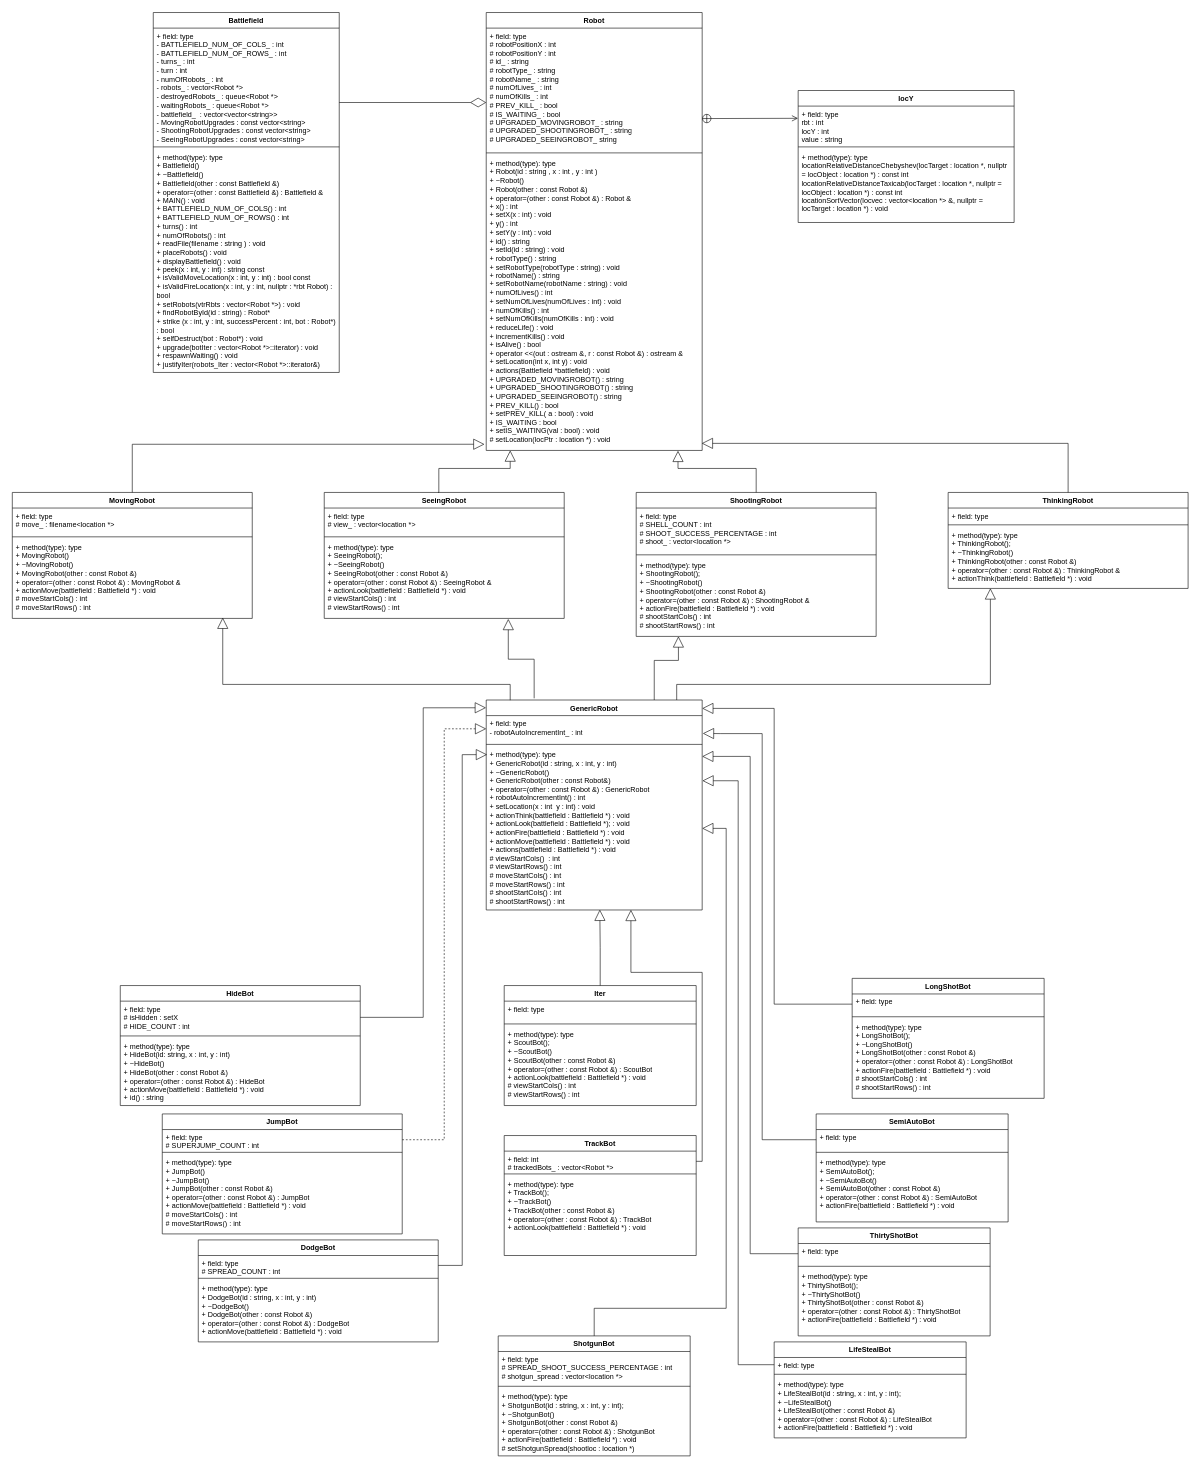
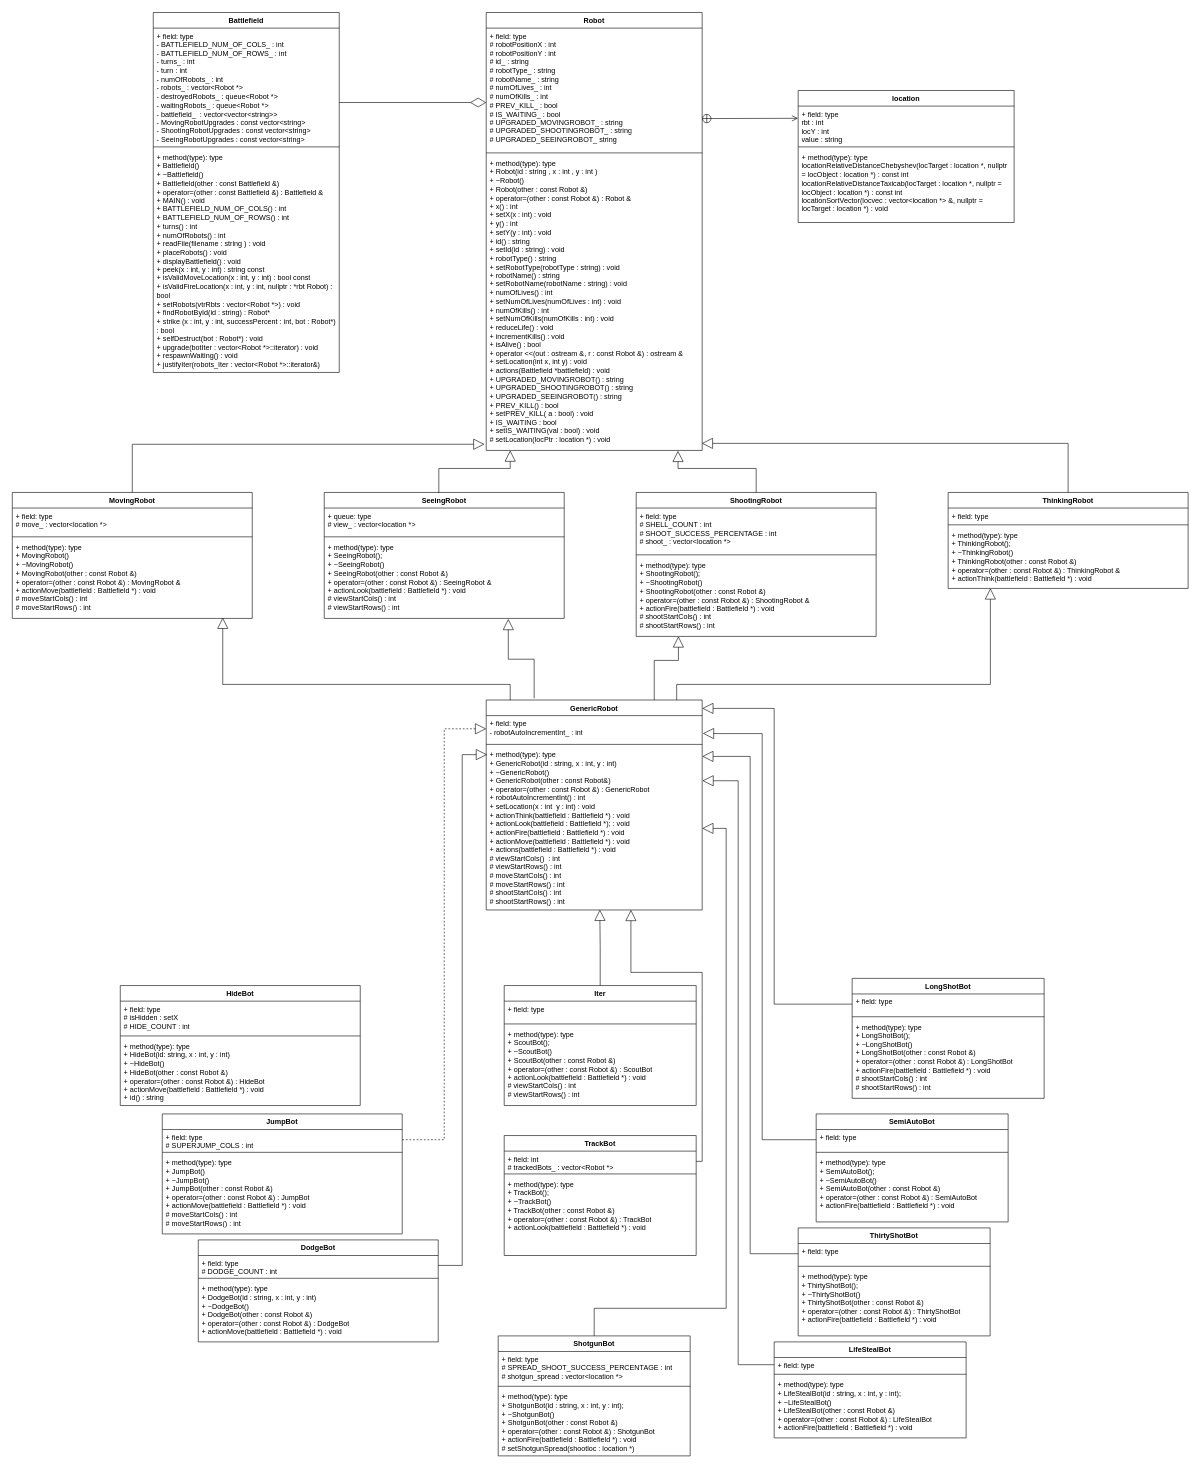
node "locY": label "locY" -> "location"
node "+ field: type # move_ : filename<location *>": label "+ field: type # move_ : filename<location *>" -> "+ field: type # move_ : vector<location *>"
node "+ field: type # view_ : vector<location *>": label "+ field: type # view_ : vector<location *>" -> "+ queue: type # view_ : vector<location *>"
edge "+ field: type # isHidden : setX # HIDE_COUNT : int" -> "GenericRobot": removed
node "+ field: type # SUPERJUMP_COUNT : int": label "+ field: type # SUPERJUMP_COUNT : int" -> "+ field: type # SUPERJUMP_COLS : int"
node "+ field: type # SPREAD_COUNT : int": label "+ field: type # SPREAD_COUNT : int" -> "+ field: type # DODGE_COUNT : int"
